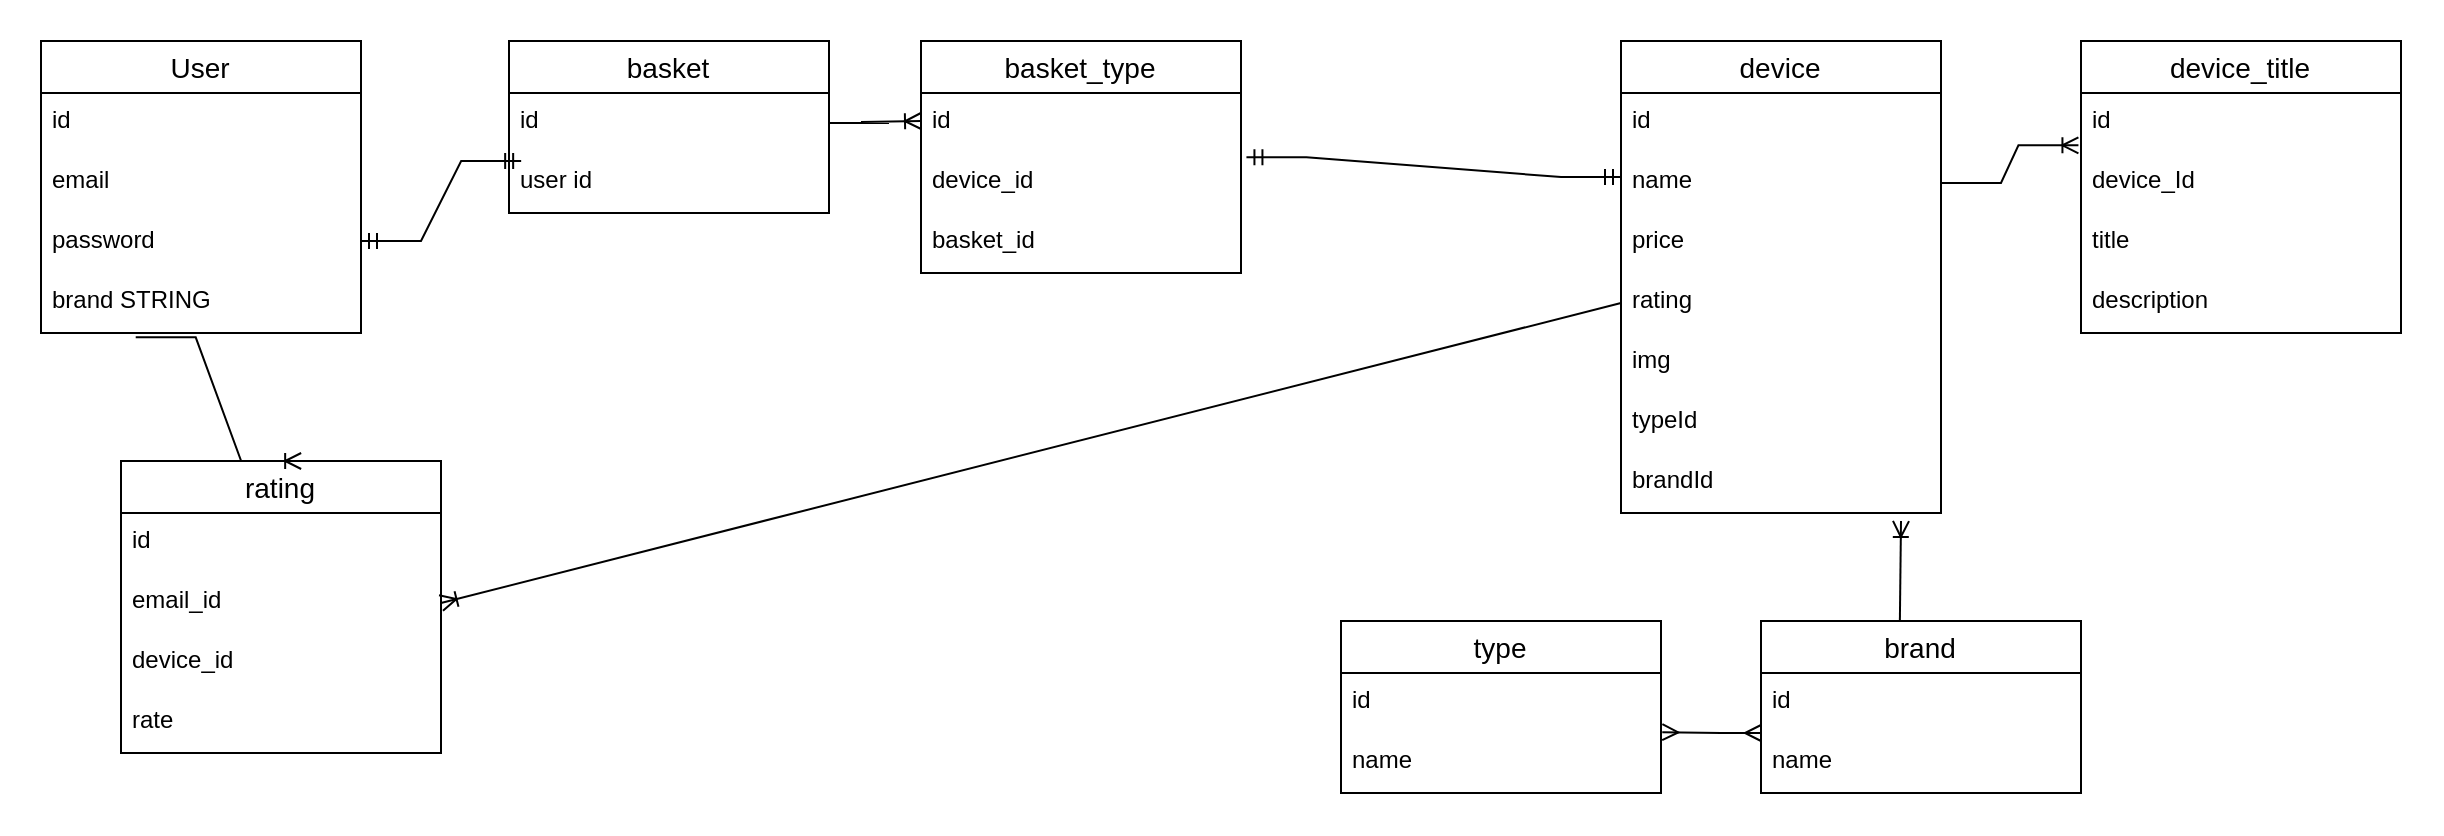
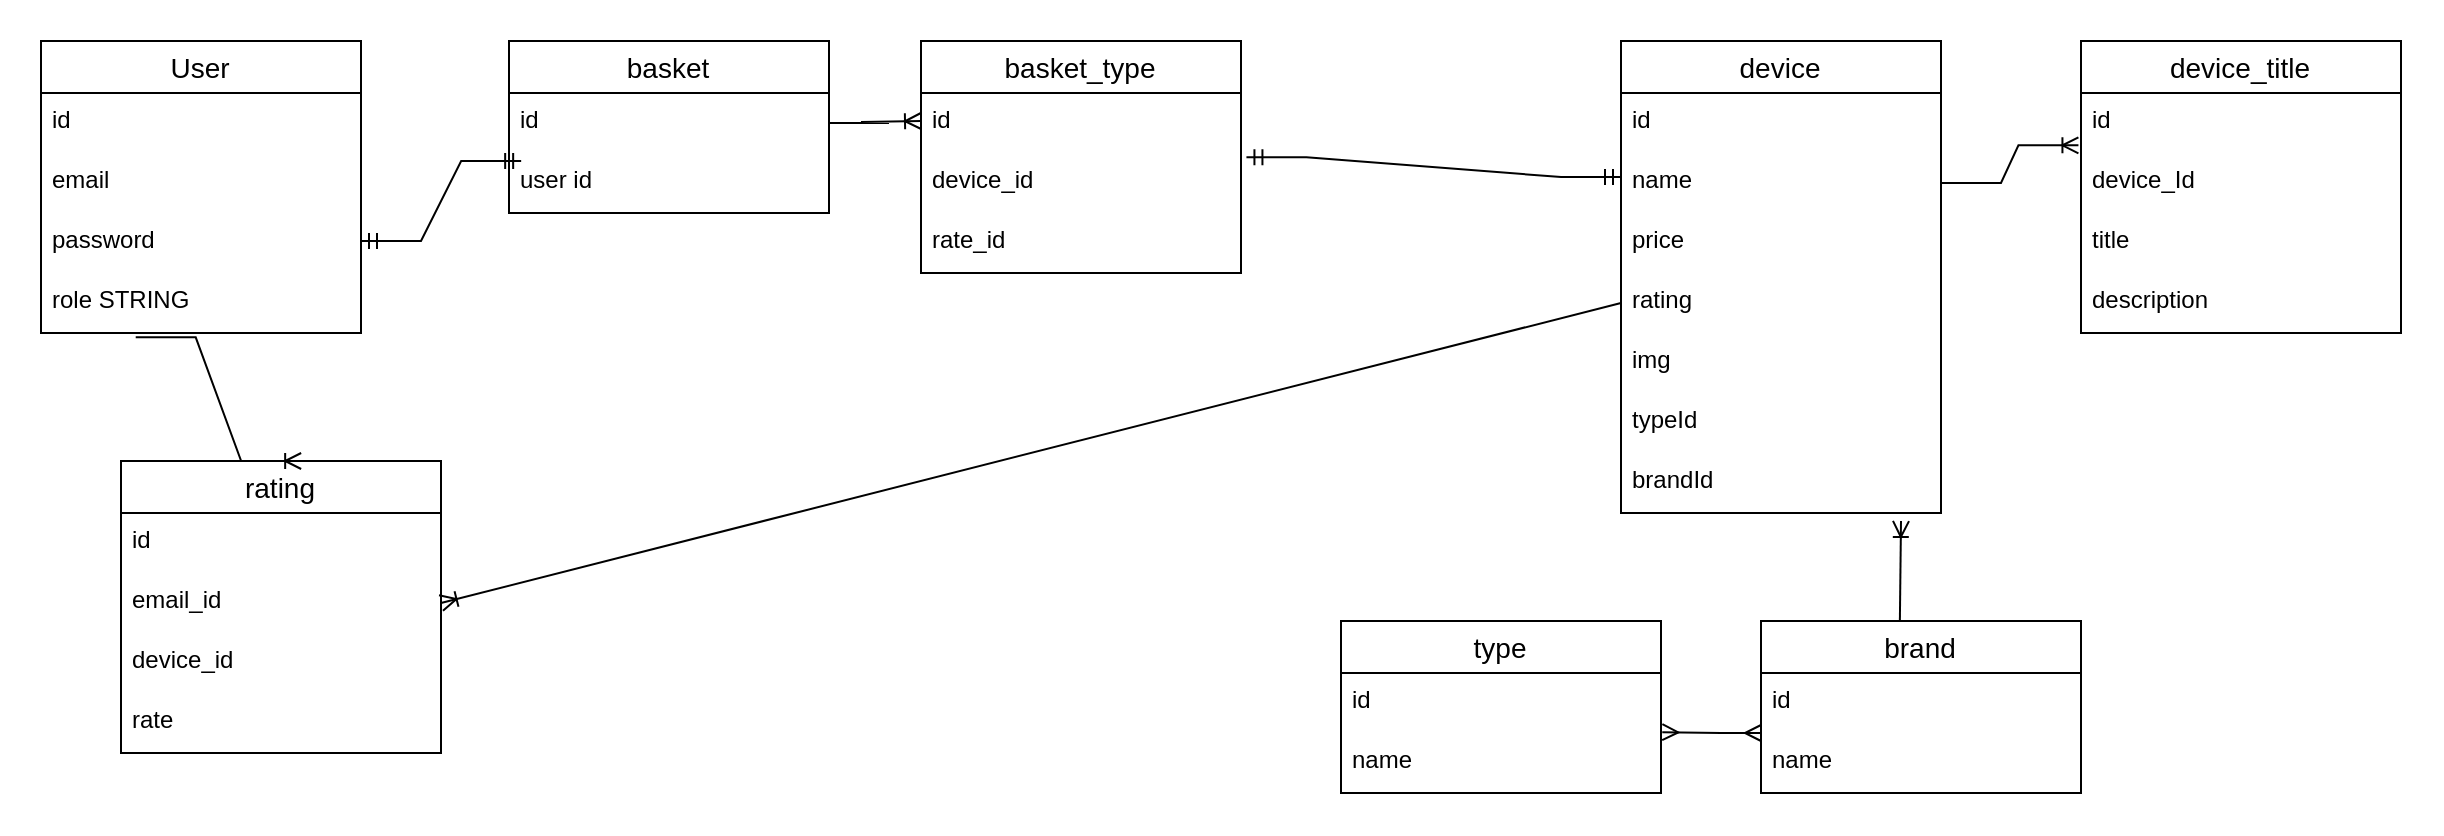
node "basket_id": label "basket_id" -> "rate_id"
node "brand STRING": label "brand STRING" -> "role STRING"
